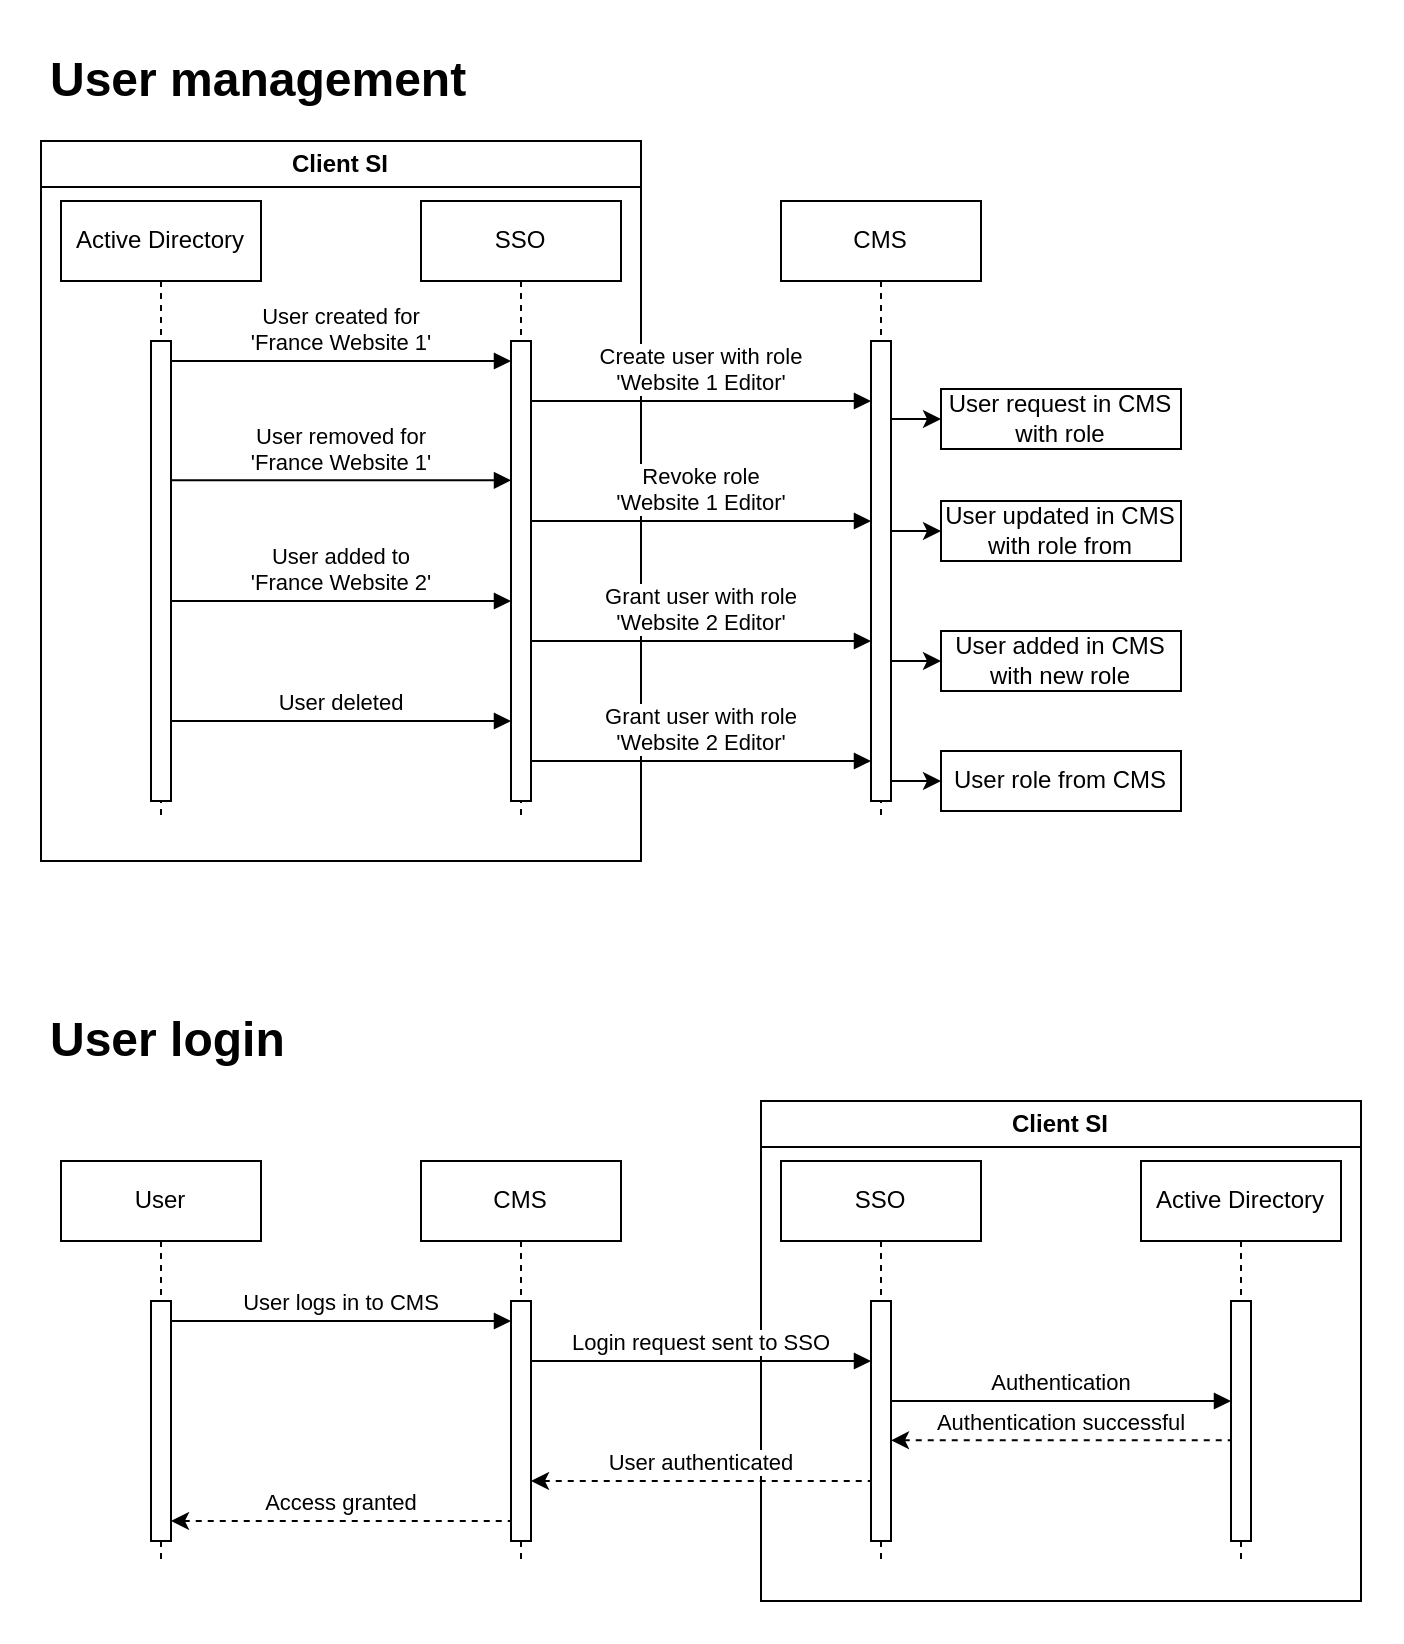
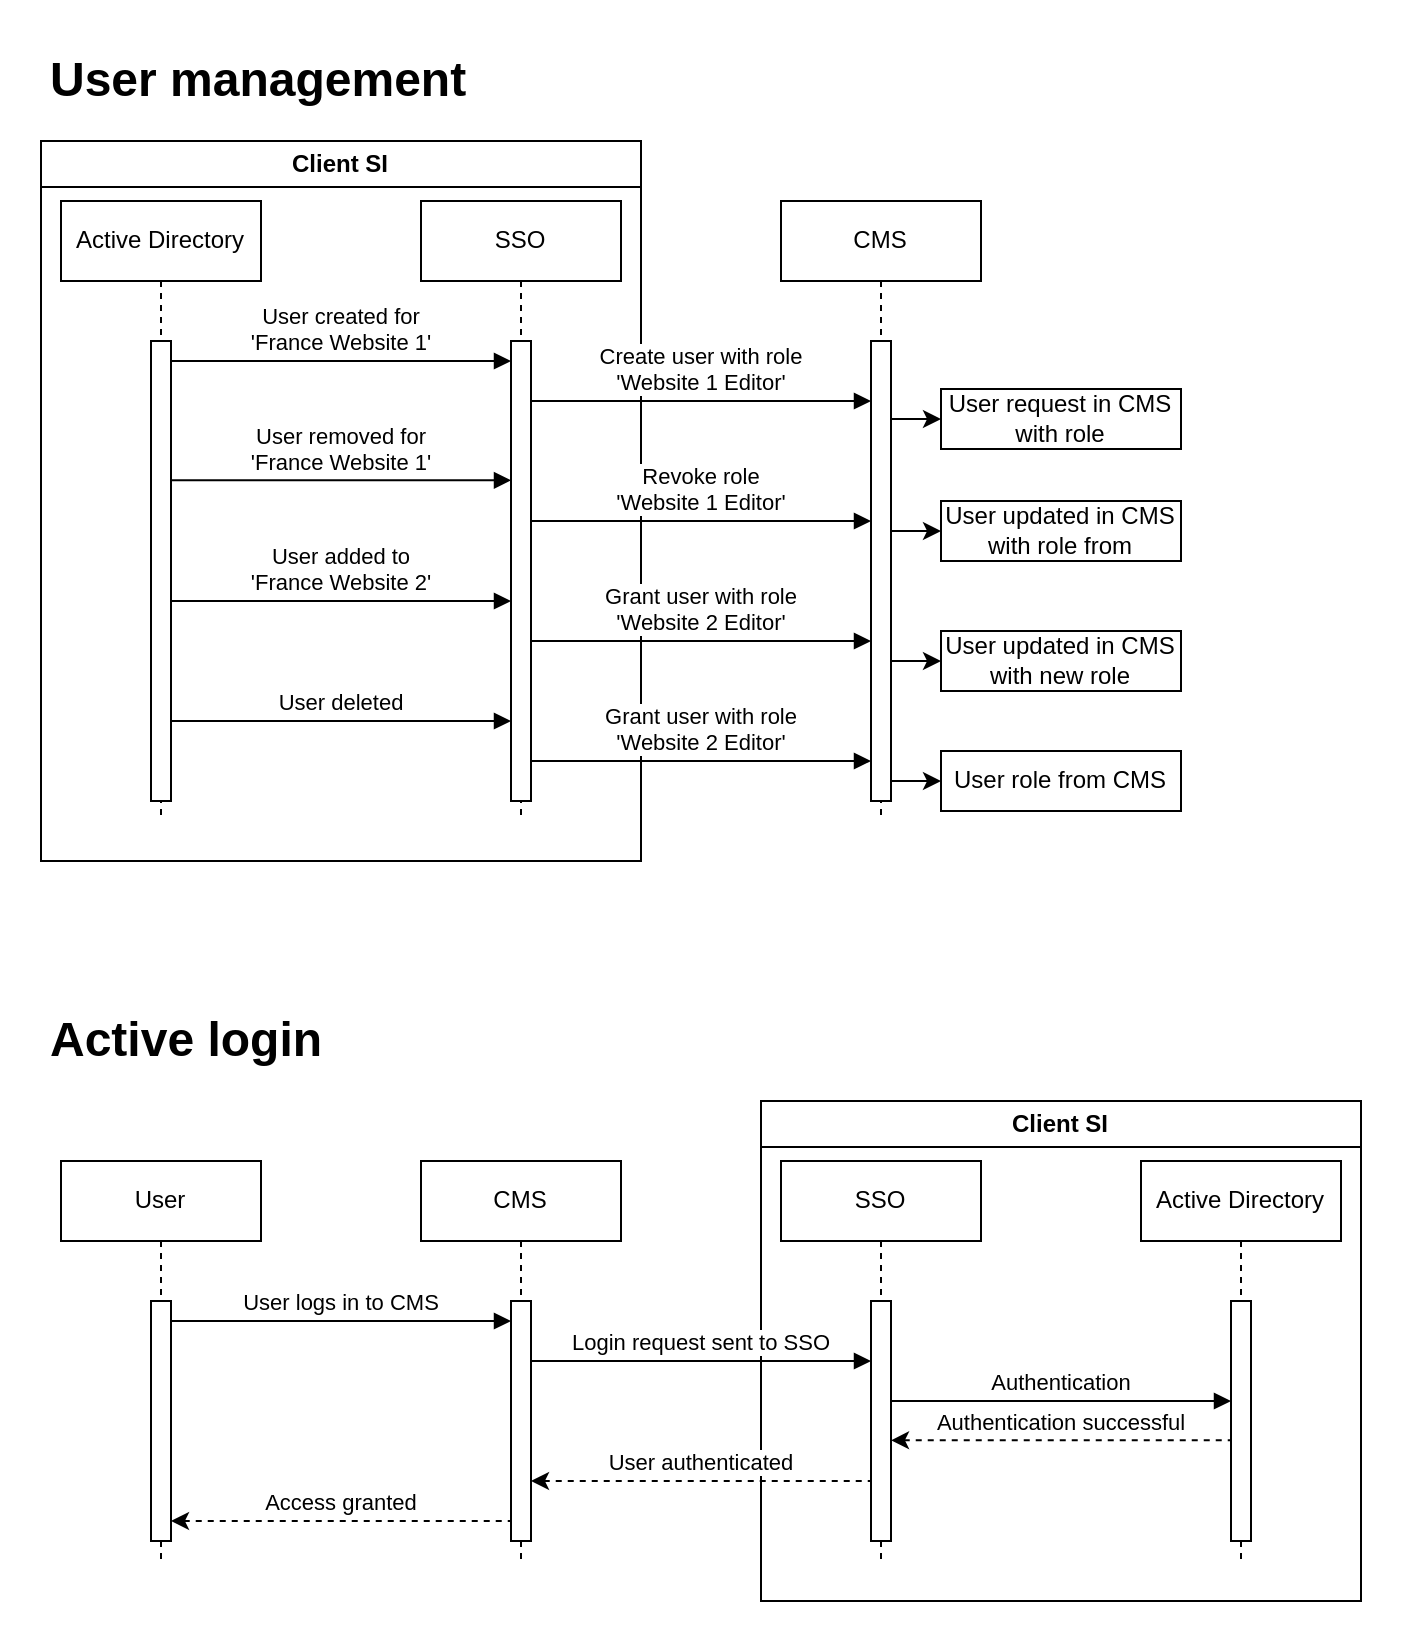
node "User added in CMS with new role": label "User added in CMS with new role" -> "User updated in CMS with new role"
node "User login": label "User login" -> "Active login"
